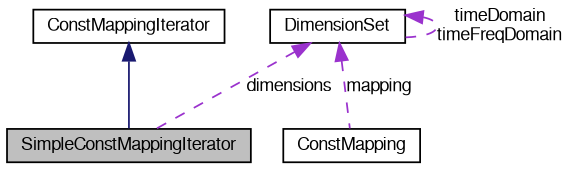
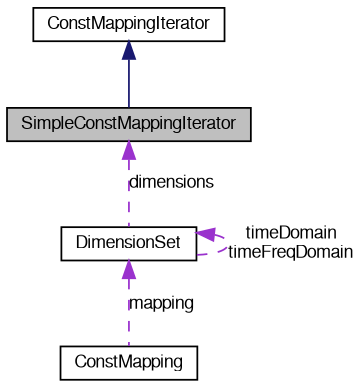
edge "SimpleConstMappingIterator" -> "DimensionSet": reversed
